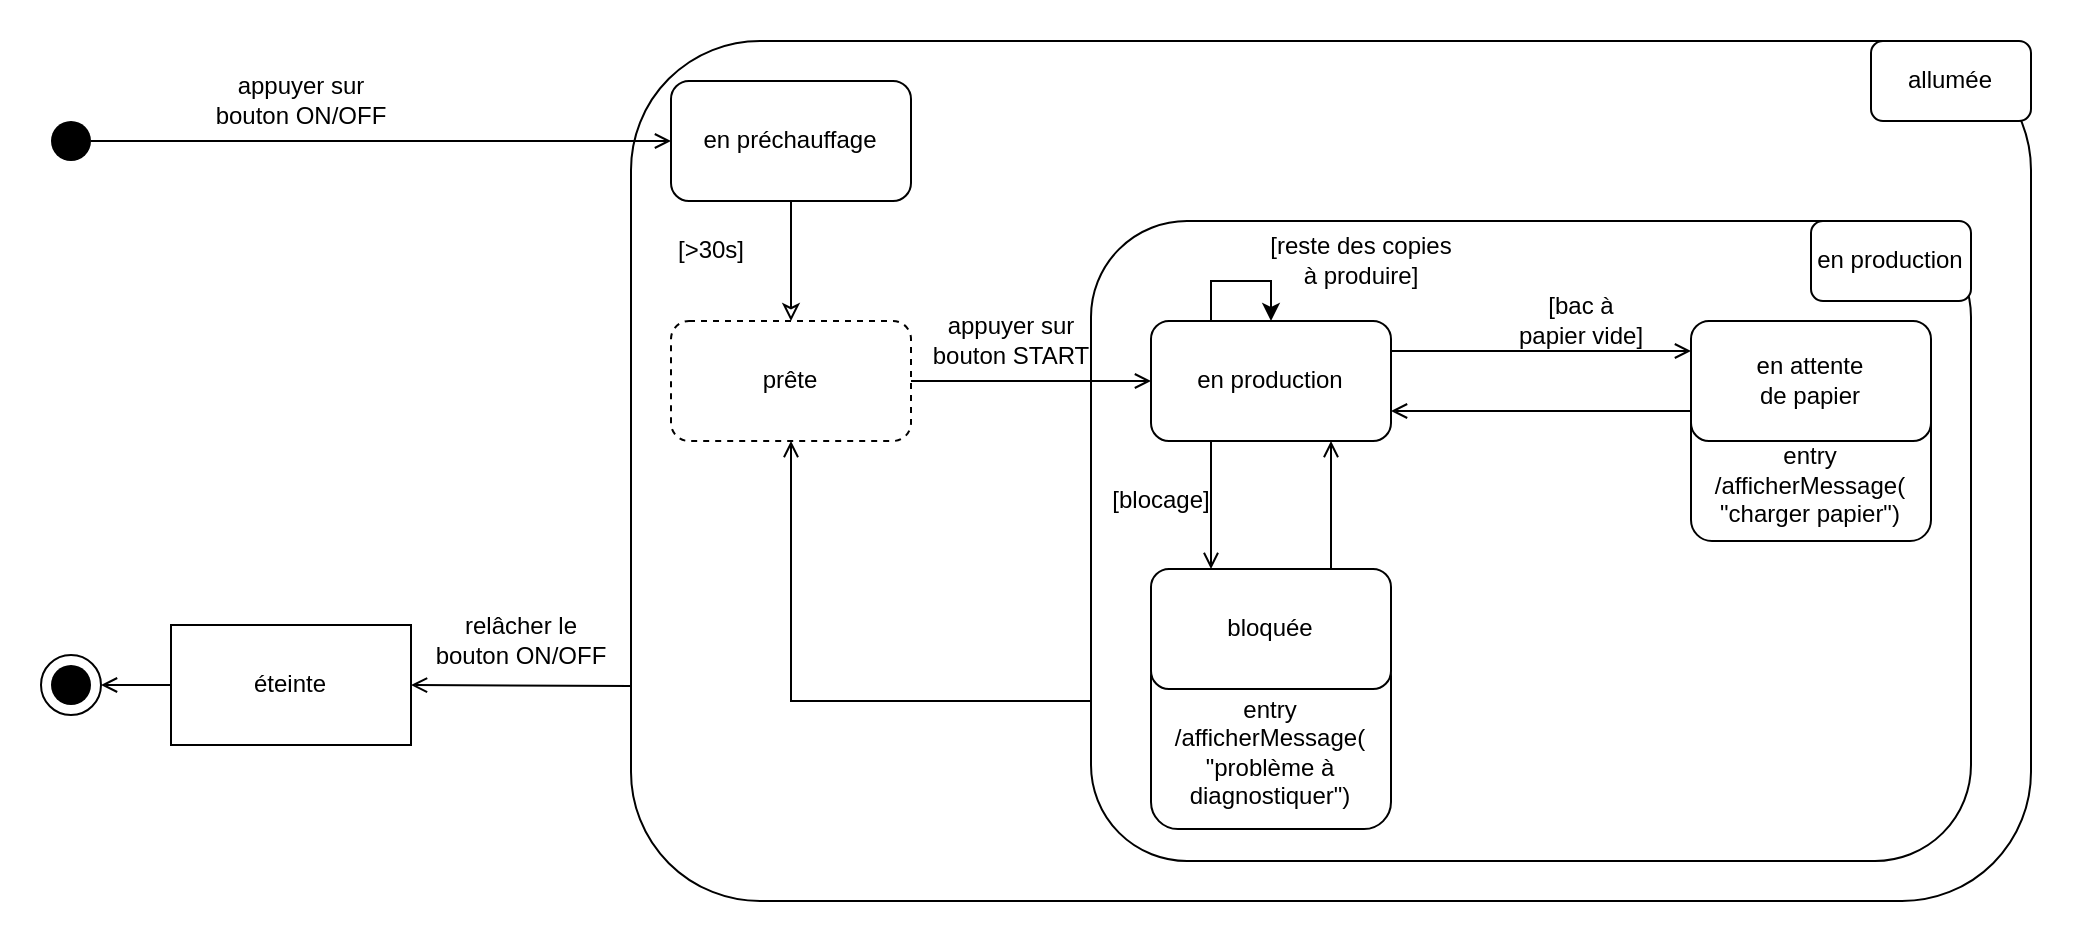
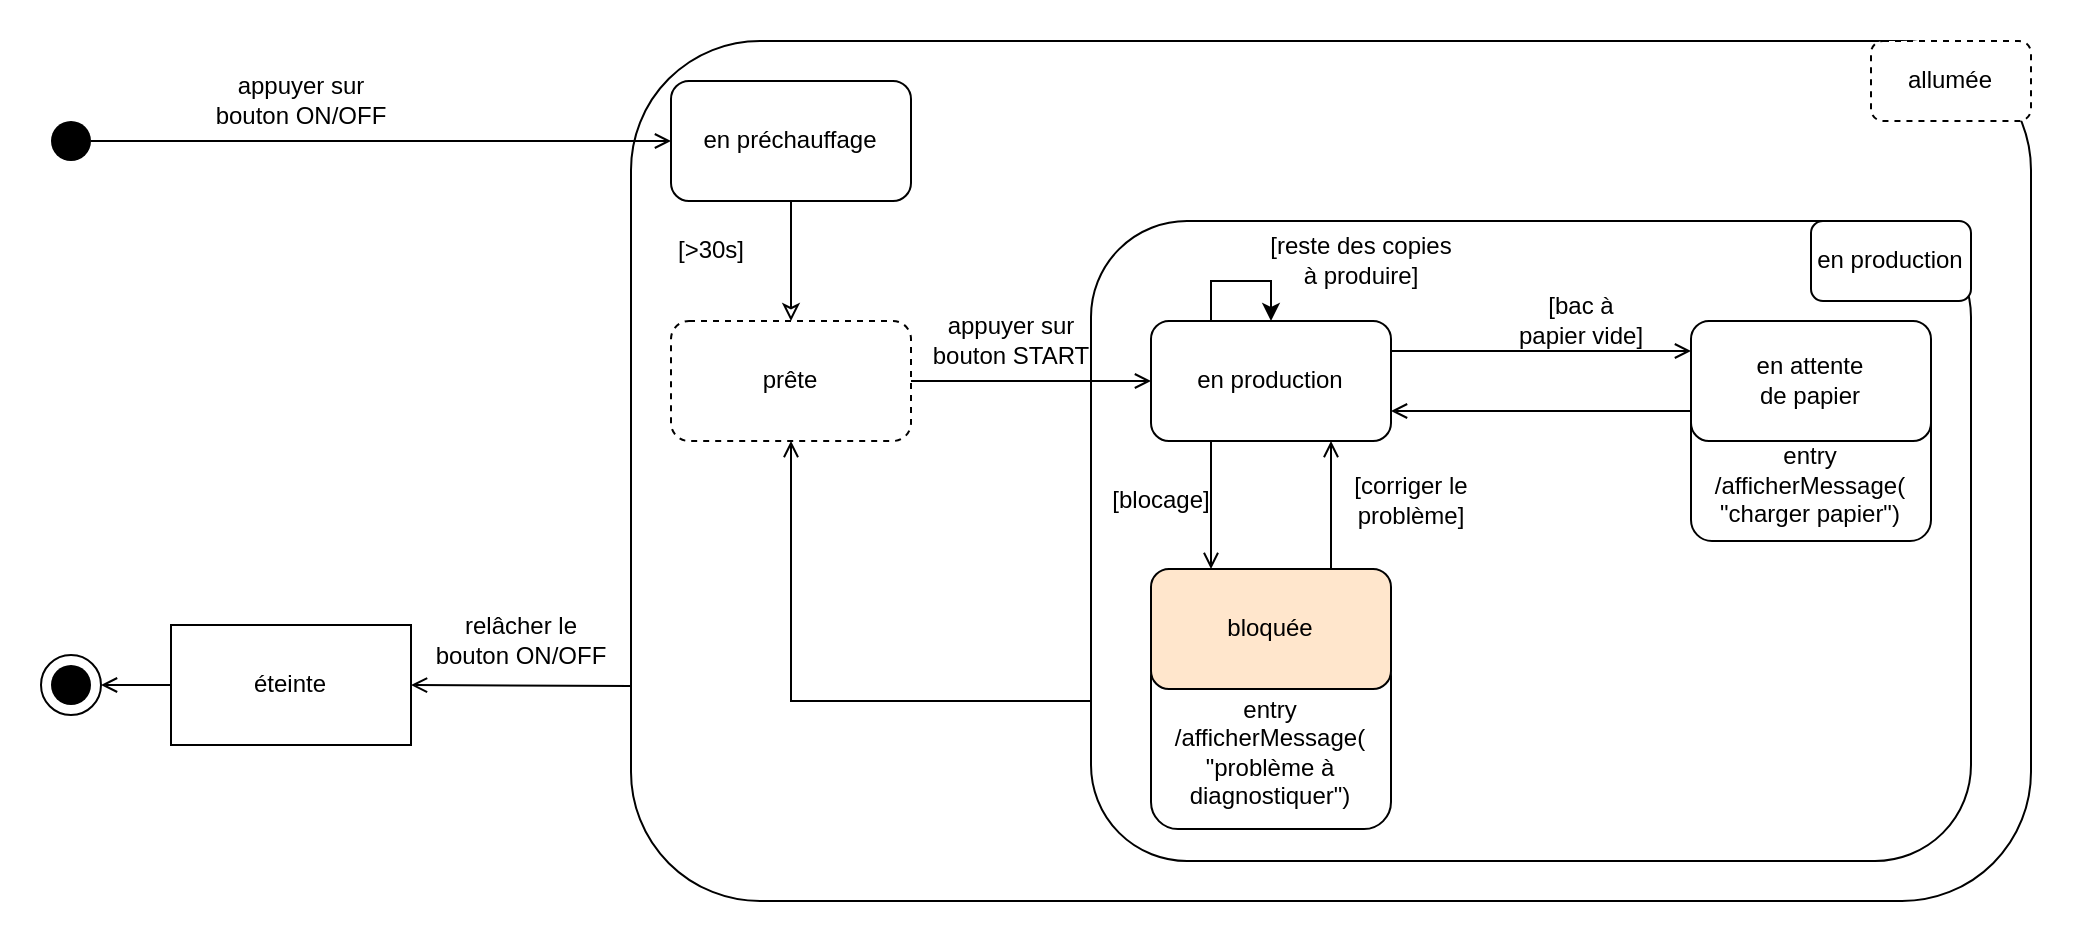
node "allumée": style solid -> dashed
node "[corriger le problème]": added
node "bloquée": fillcolor #ffffff -> #ffe6cc
